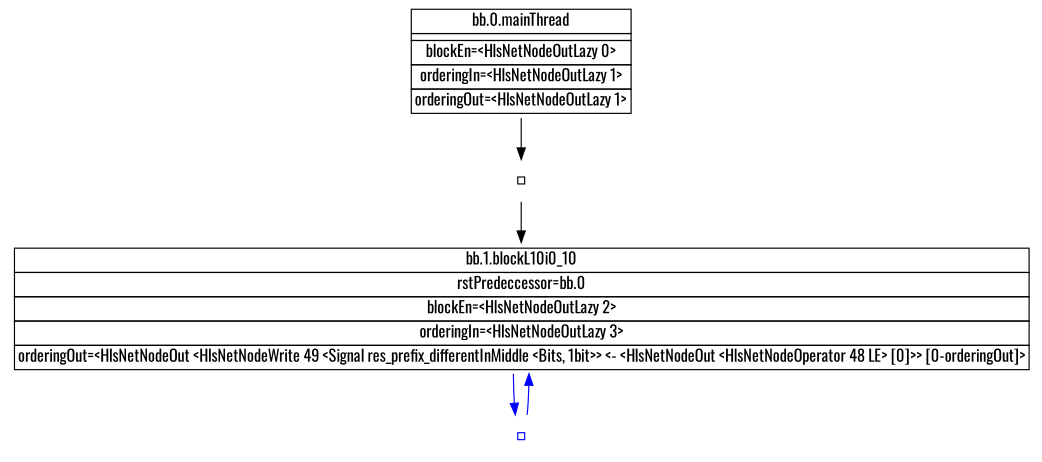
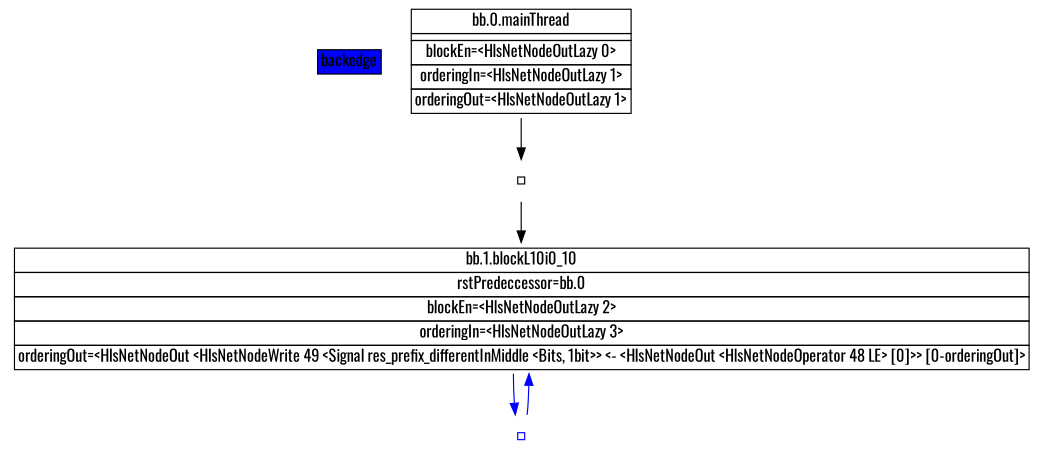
node "backedge": added
